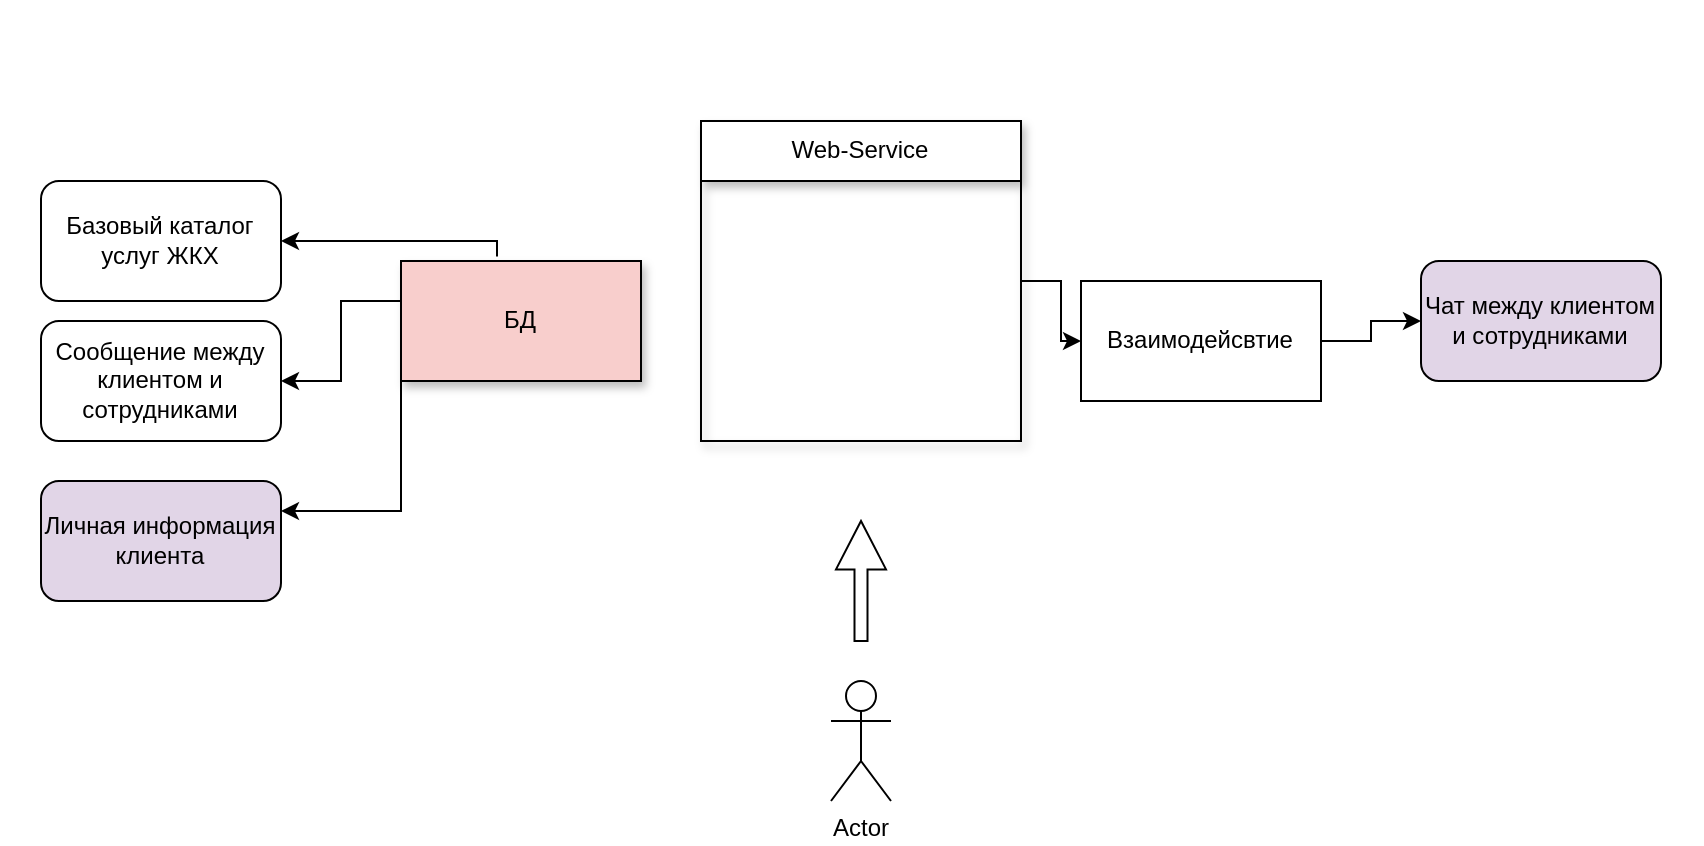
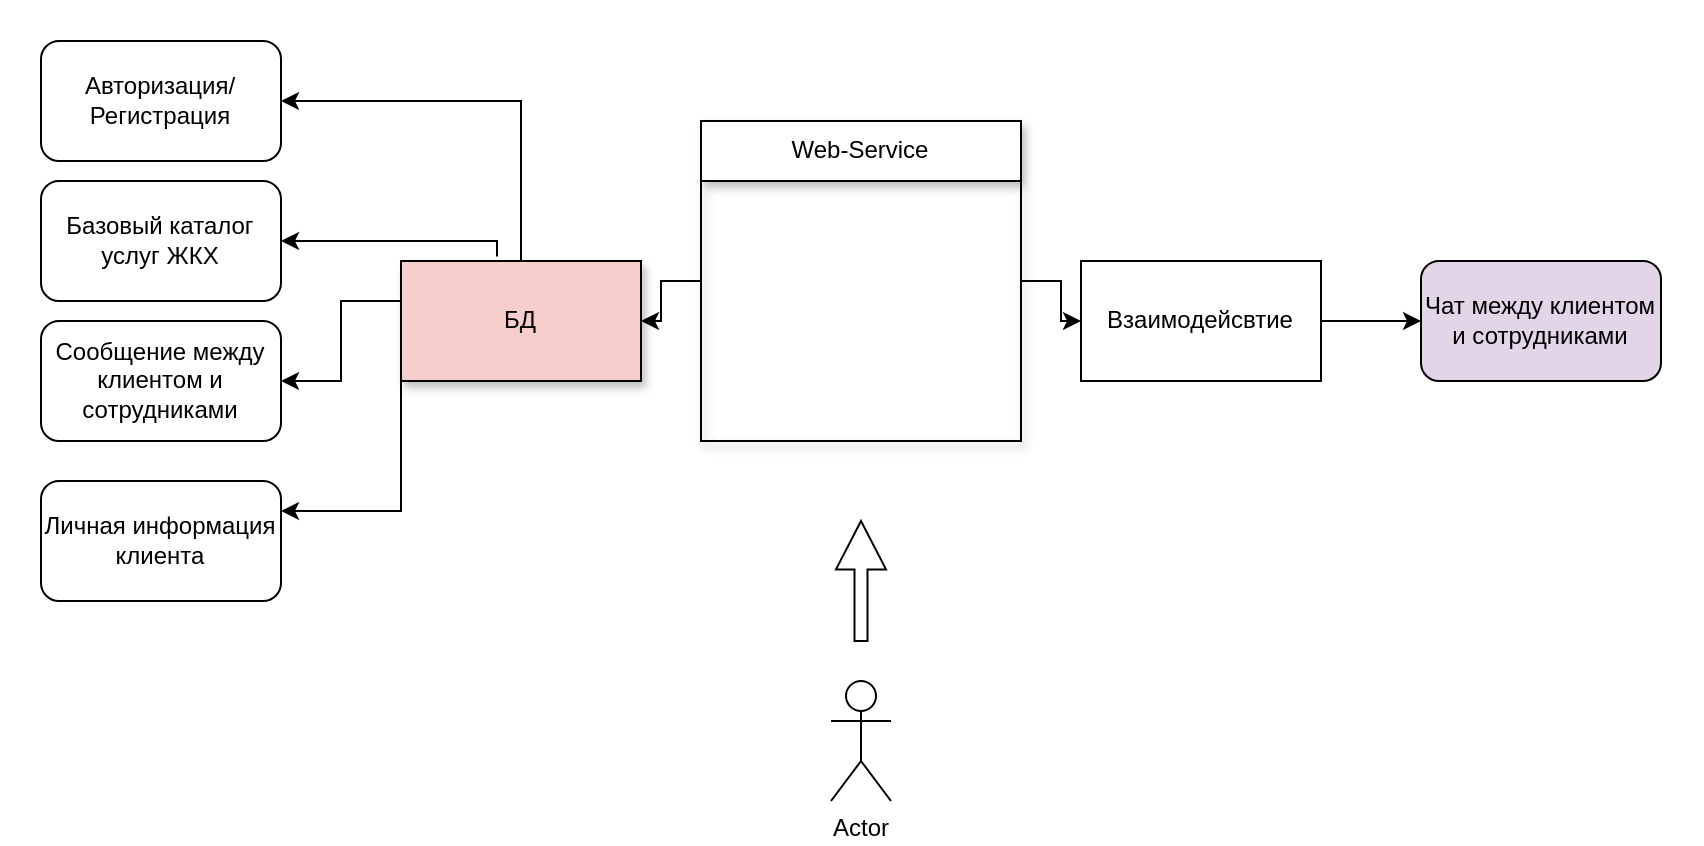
node "Авторизация/Регистрация": added
edge "БД" -> "Авторизация/Регистрация": added
edge "Web-Service" -> "БД": added
node "Взаимодейсвтие": moved (1201, 341) -> (1201, 321)
node "Личная информация клиента": fillcolor #e1d5e7 -> #ffffff
